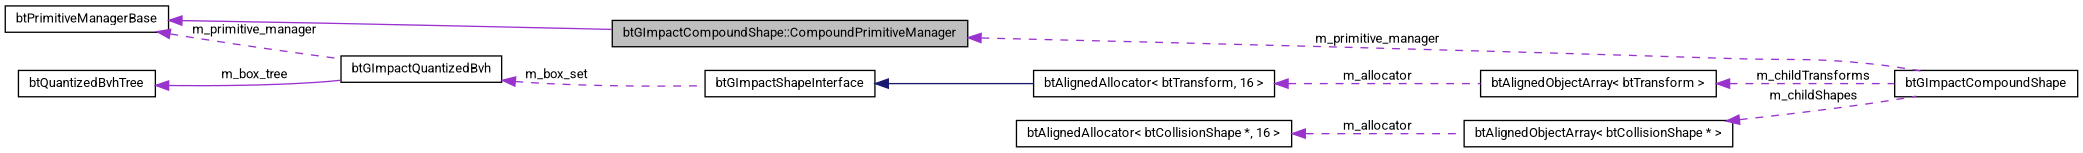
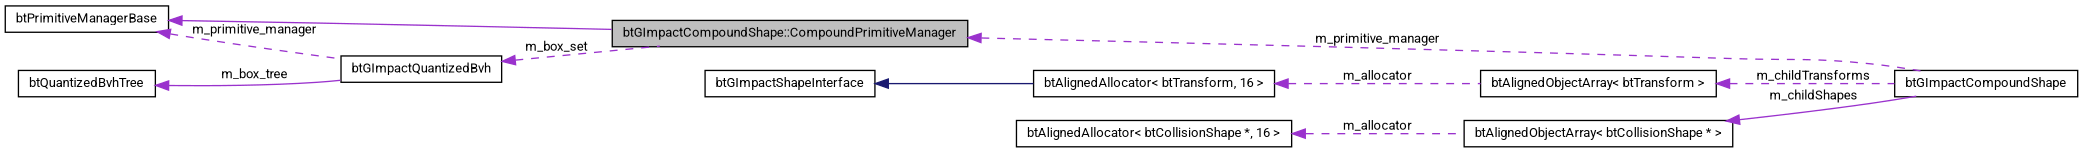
edge "btGImpactShapeInterface" -> "btGImpactQuantizedBvh": now "btGImpactCompoundShape::CompoundPrimitiveManager" -> "btGImpactQuantizedBvh"
edge "btGImpactCompoundShape" -> "btAlignedObjectArray< btCollisionShape * >": style dashed -> solid
